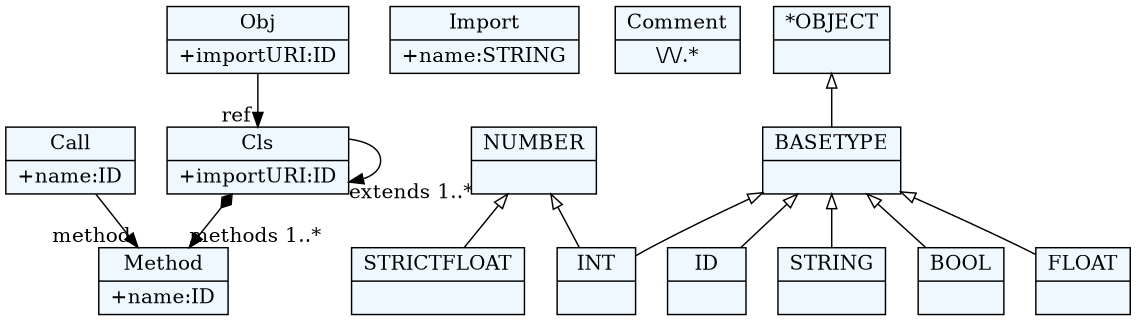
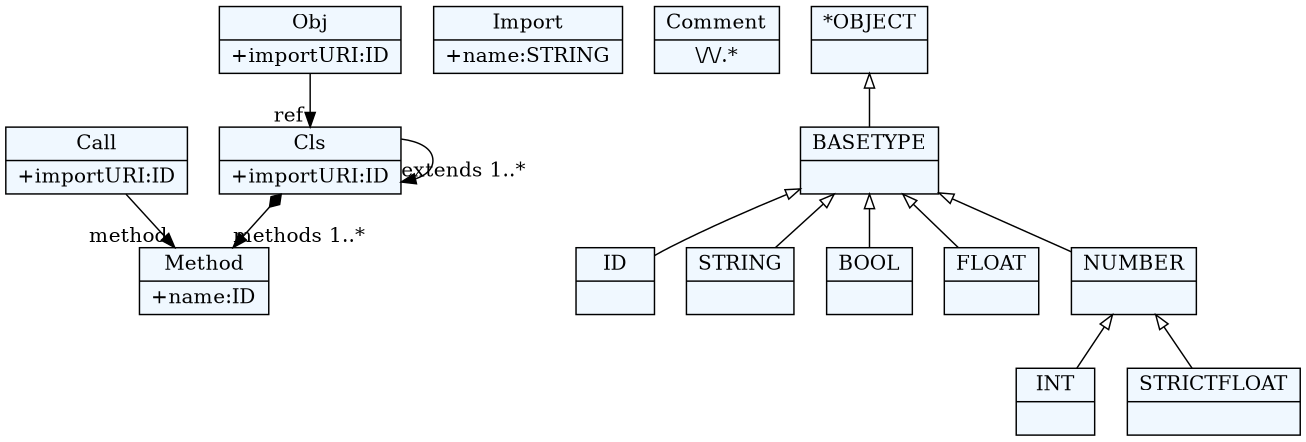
node "Call": text "+name:ID" -> "+importURI:ID"
edge "INT" -> "BASETYPE": now "NUMBER" -> "BASETYPE"
